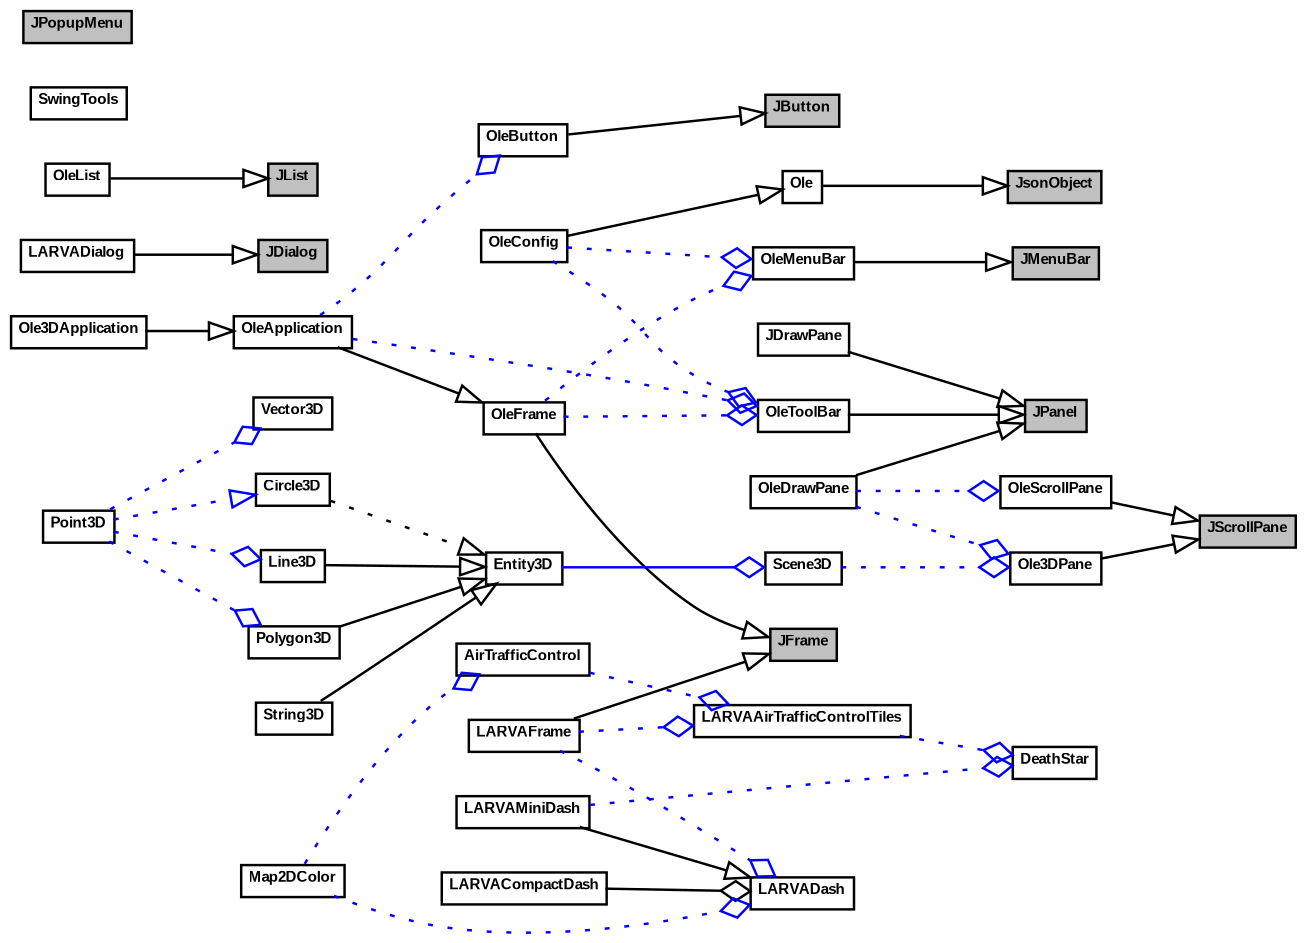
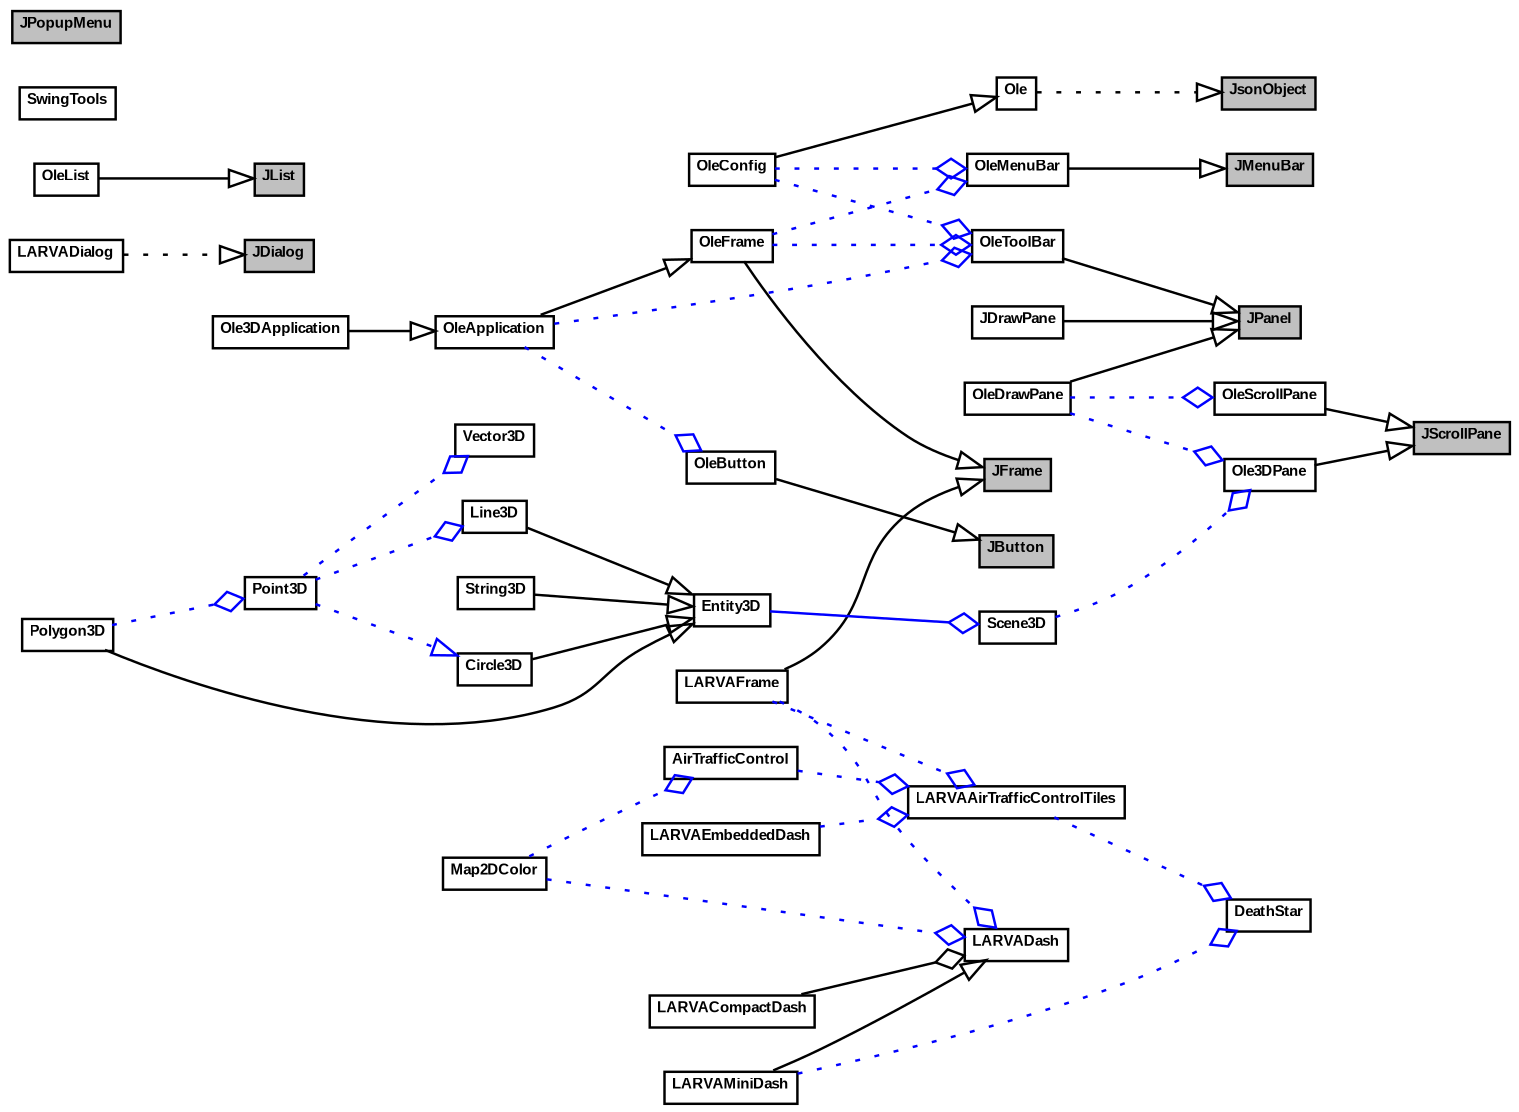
edge "Ole" -> "JsonObject": style solid -> dotted
edge "LARVADialog" -> "JDialog": style solid -> dotted
edge "Circle3D" -> "Entity3D": style dotted -> solid
edge "Point3D" -> "Polygon3D": reversed
node "LARVAEmbeddedDash": added
